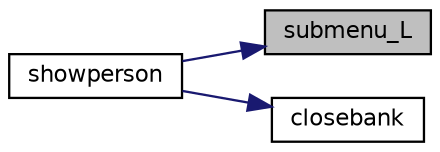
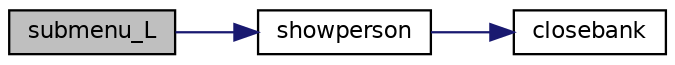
edge "showperson" -> "submenu_L": reversed
